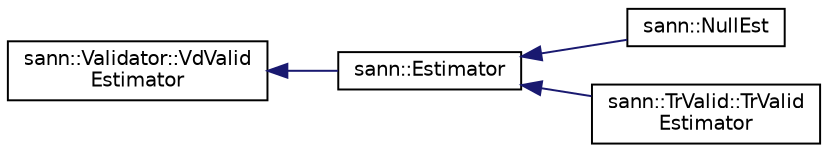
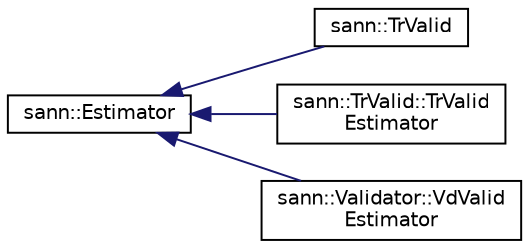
node "sann::NullEst": label "sann::NullEst" -> "sann::TrValid"
edge "sann::Estimator" -> "sann::Validator::VdValid Estimator": reversed
